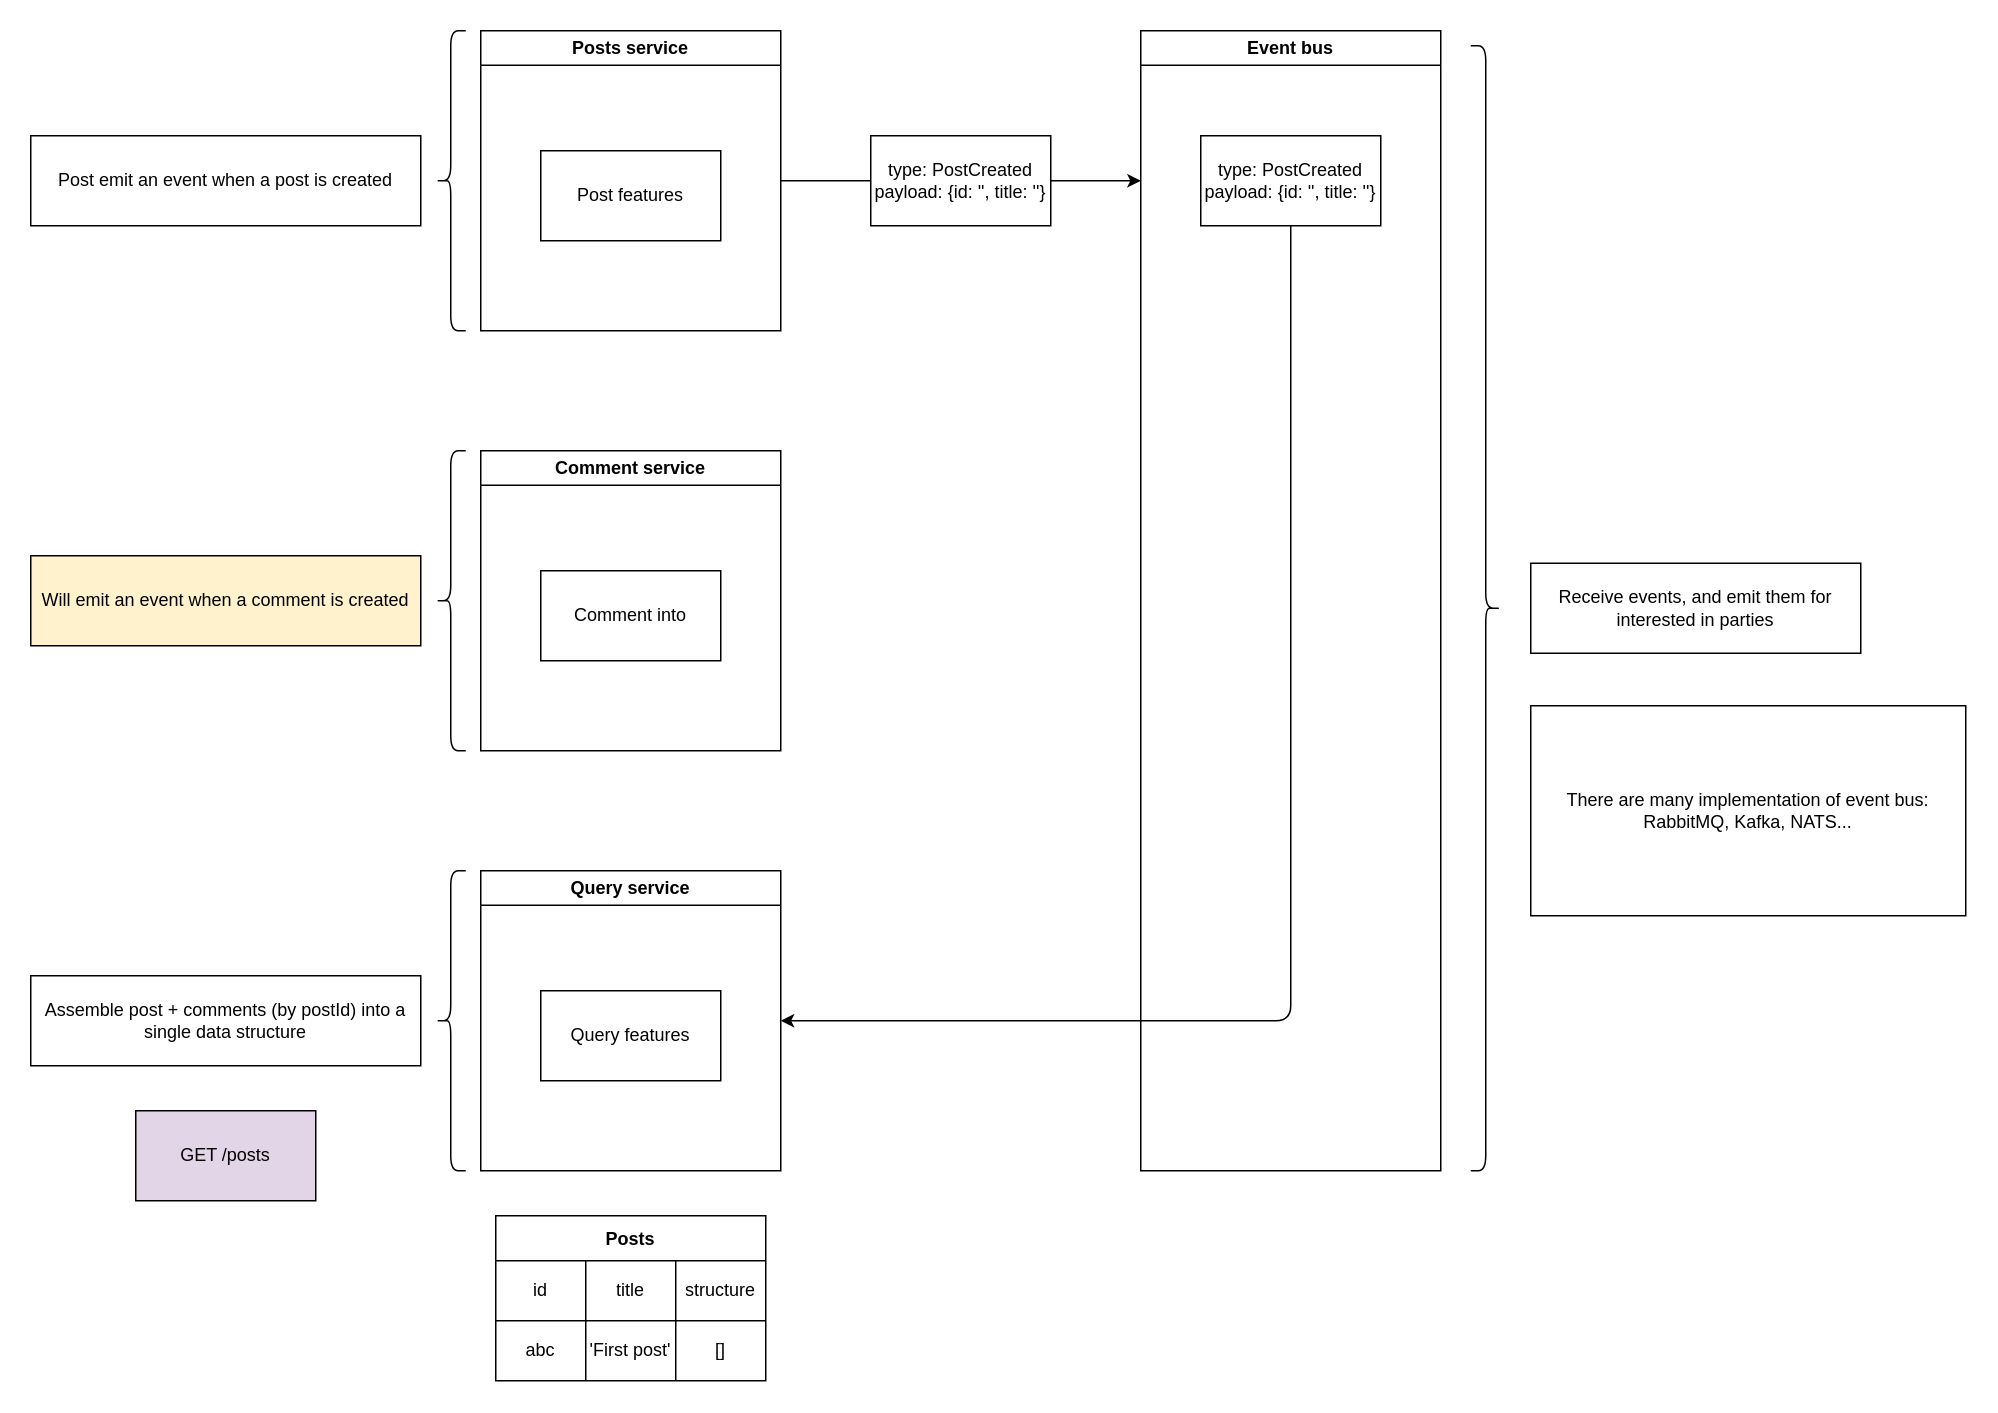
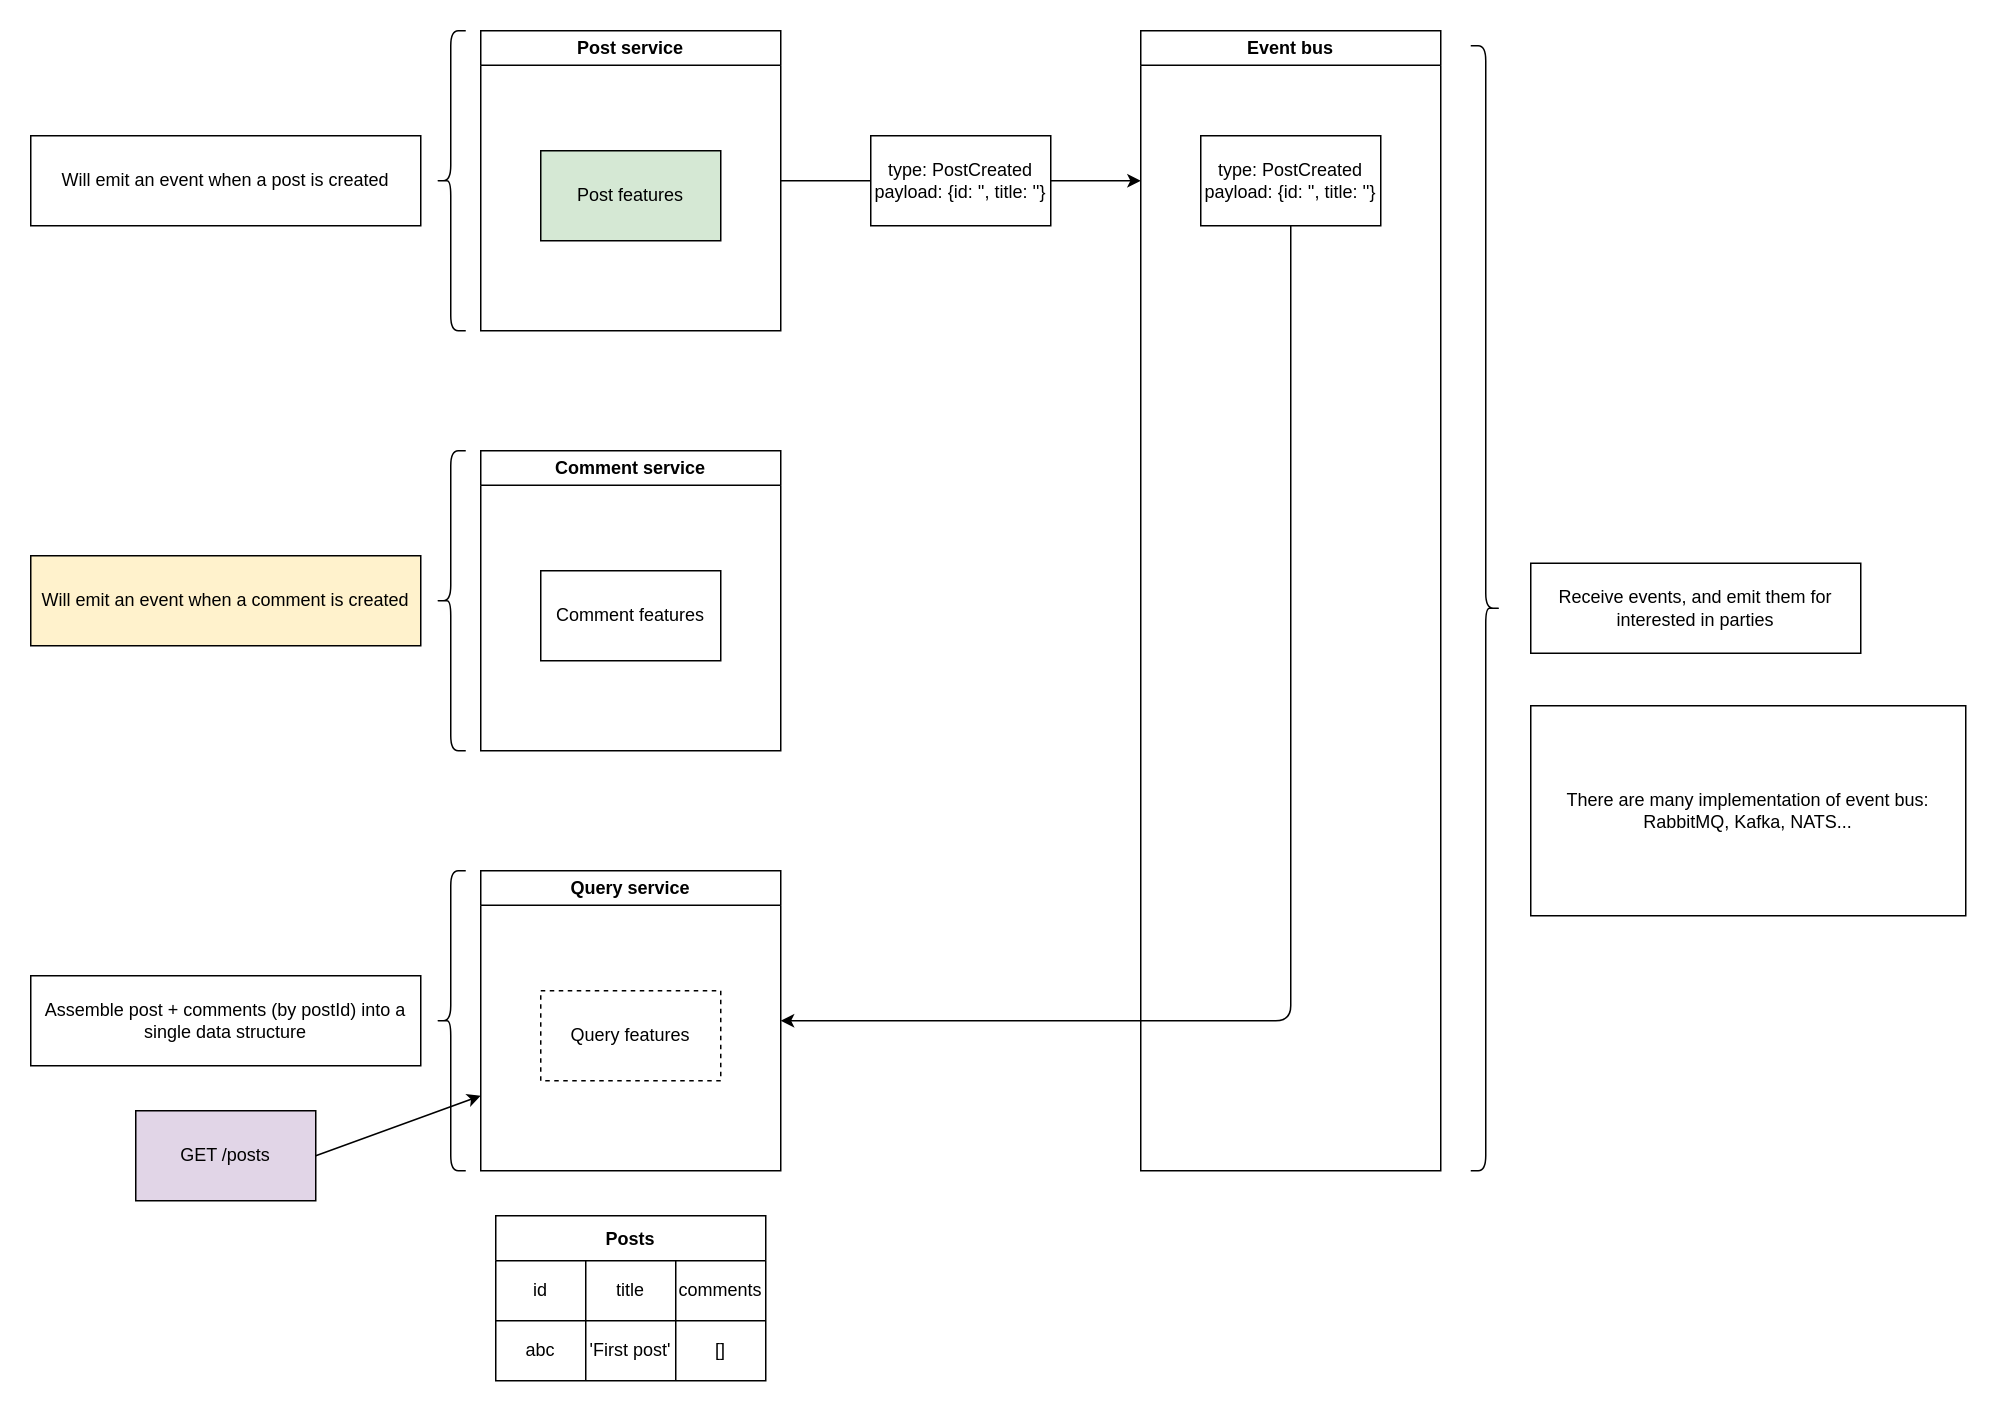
node "Posts service": label "Posts service" -> "Post service"
node "Post emit an event when a post is created": label "Post emit an event when a post is created" -> "Will emit an event when a post is created"
node "Post features": fillcolor #ffffff -> #d5e8d4
node "Comment into": label "Comment into" -> "Comment features"
node "Query features": style solid -> dashed
edge "GET /posts" -> "Query service": added
node "structure": label "structure" -> "comments"
